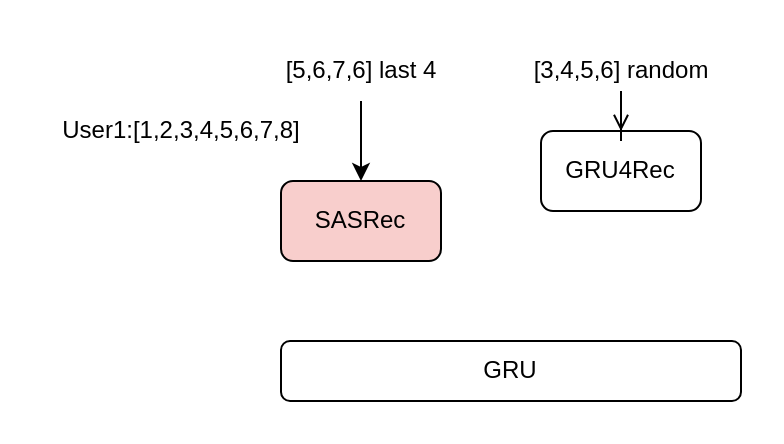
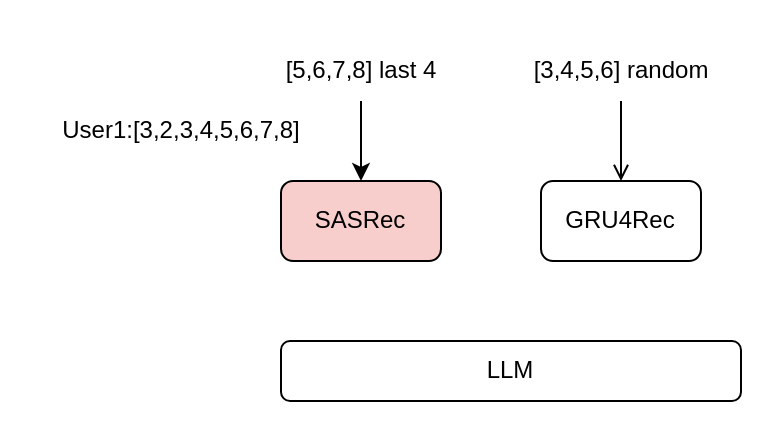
node "[5,6,7,6] last 4": label "[5,6,7,6] last 4" -> "[5,6,7,8] last 4"
node "User1:[1,2,3,4,5,6,7,8]": label "User1:[1,2,3,4,5,6,7,8]" -> "User1:[3,2,3,4,5,6,7,8]"
node "GRU4Rec": moved (621, 171) -> (621, 221)
node "GRU": label "GRU" -> "LLM"
